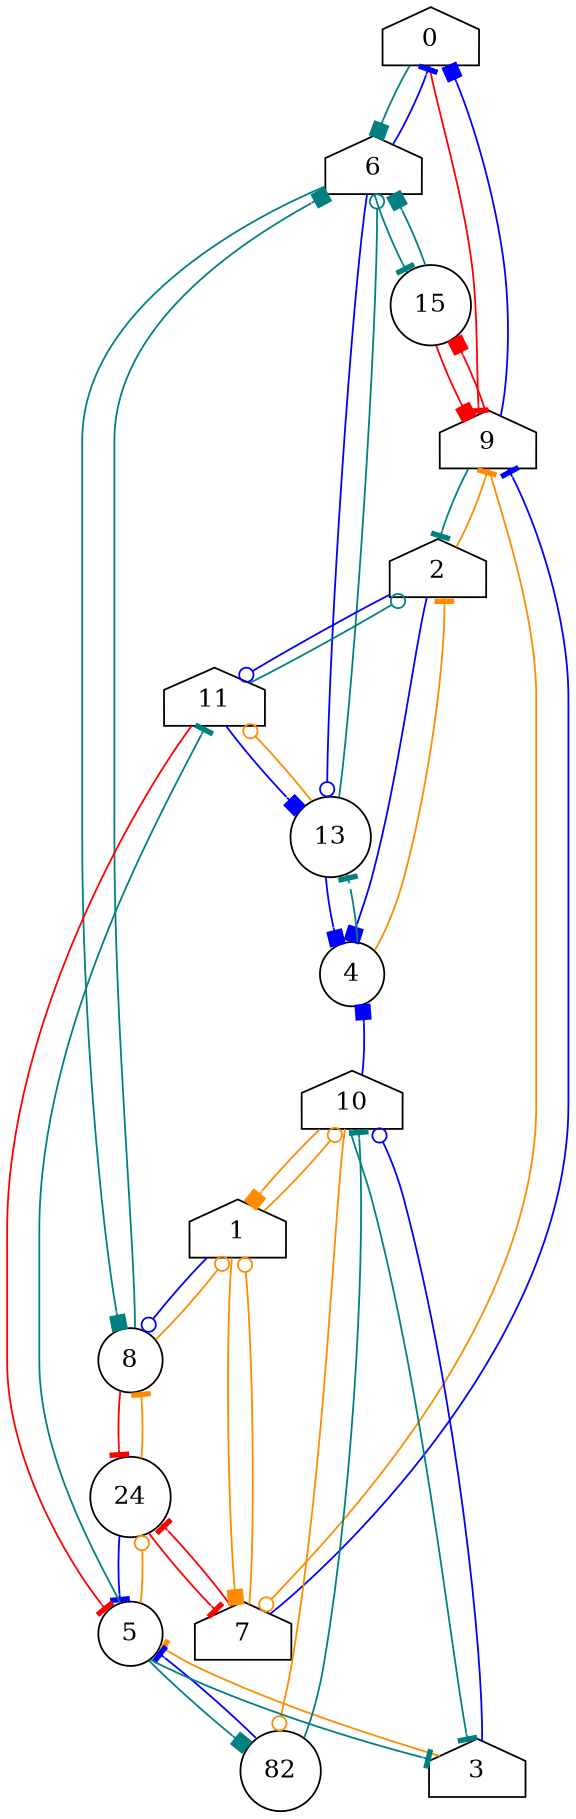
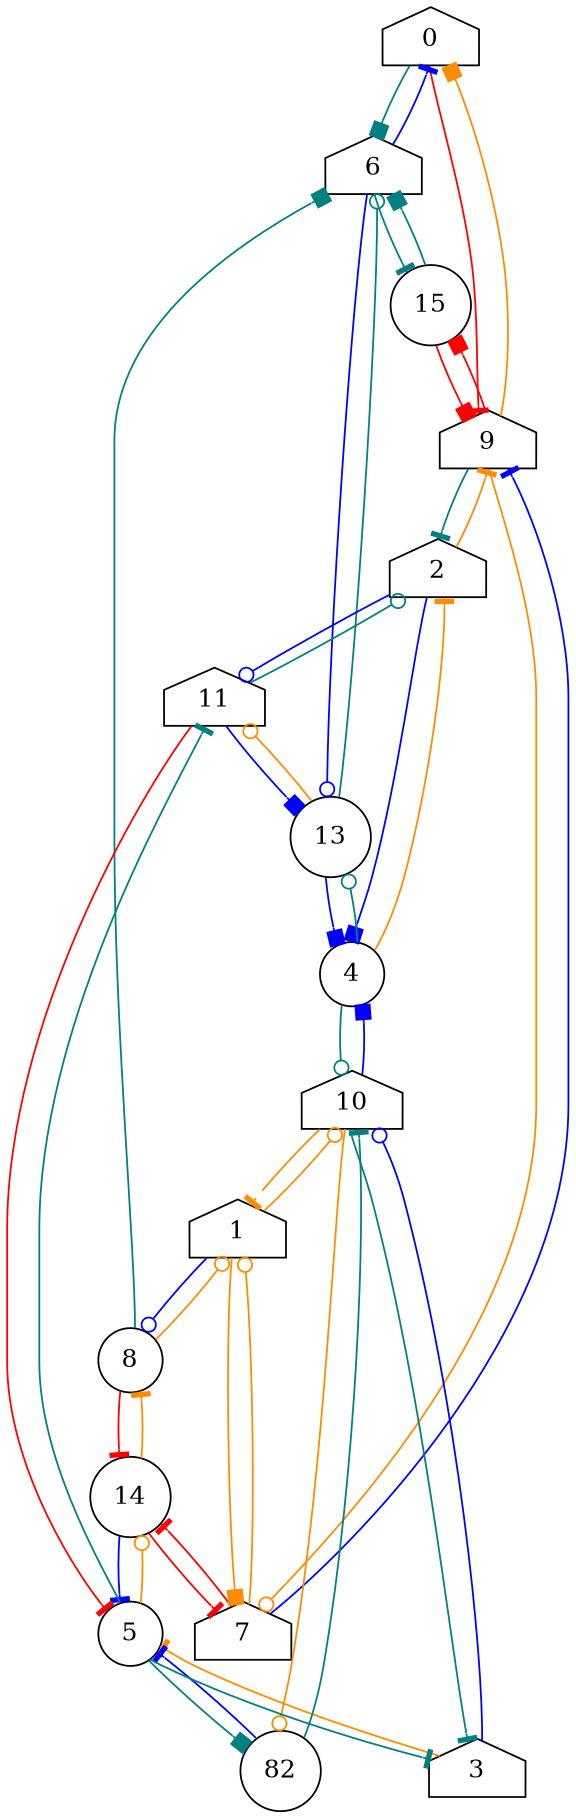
edge "9" -> "0": color blue -> darkorange
edge "6" -> "8": removed
edge "4" -> "13": arrowhead tee -> odot
edge "4" -> "10": added
edge "10" -> "1": arrowhead box -> tee
node "24": label "24" -> "14"
